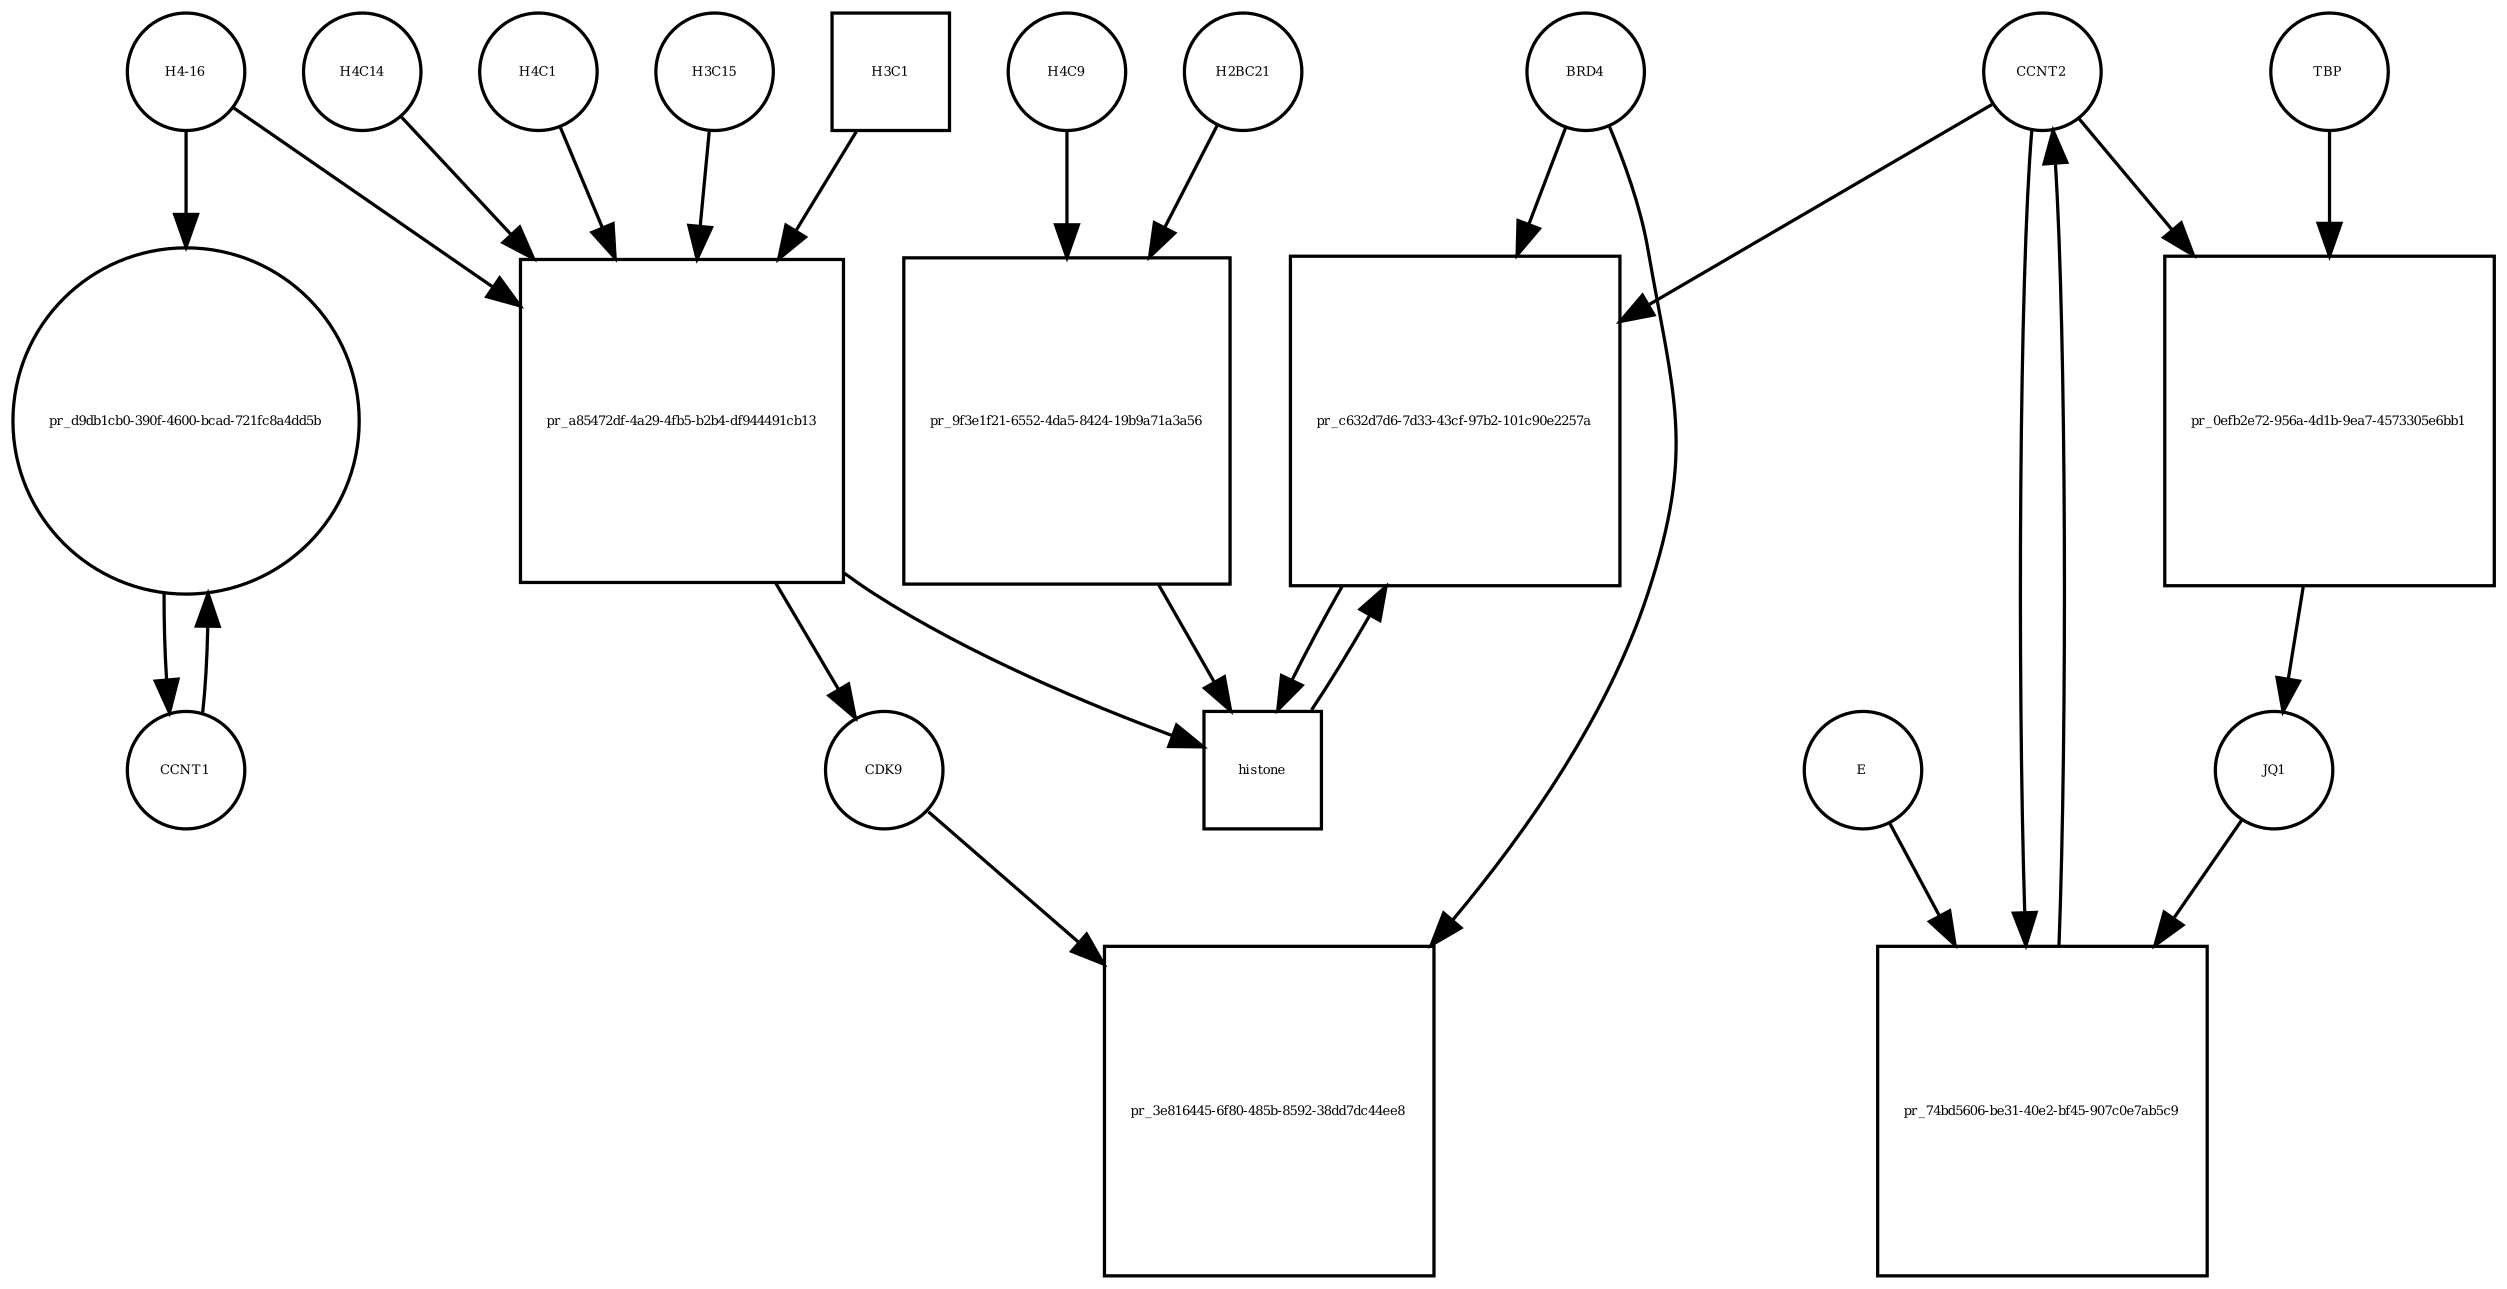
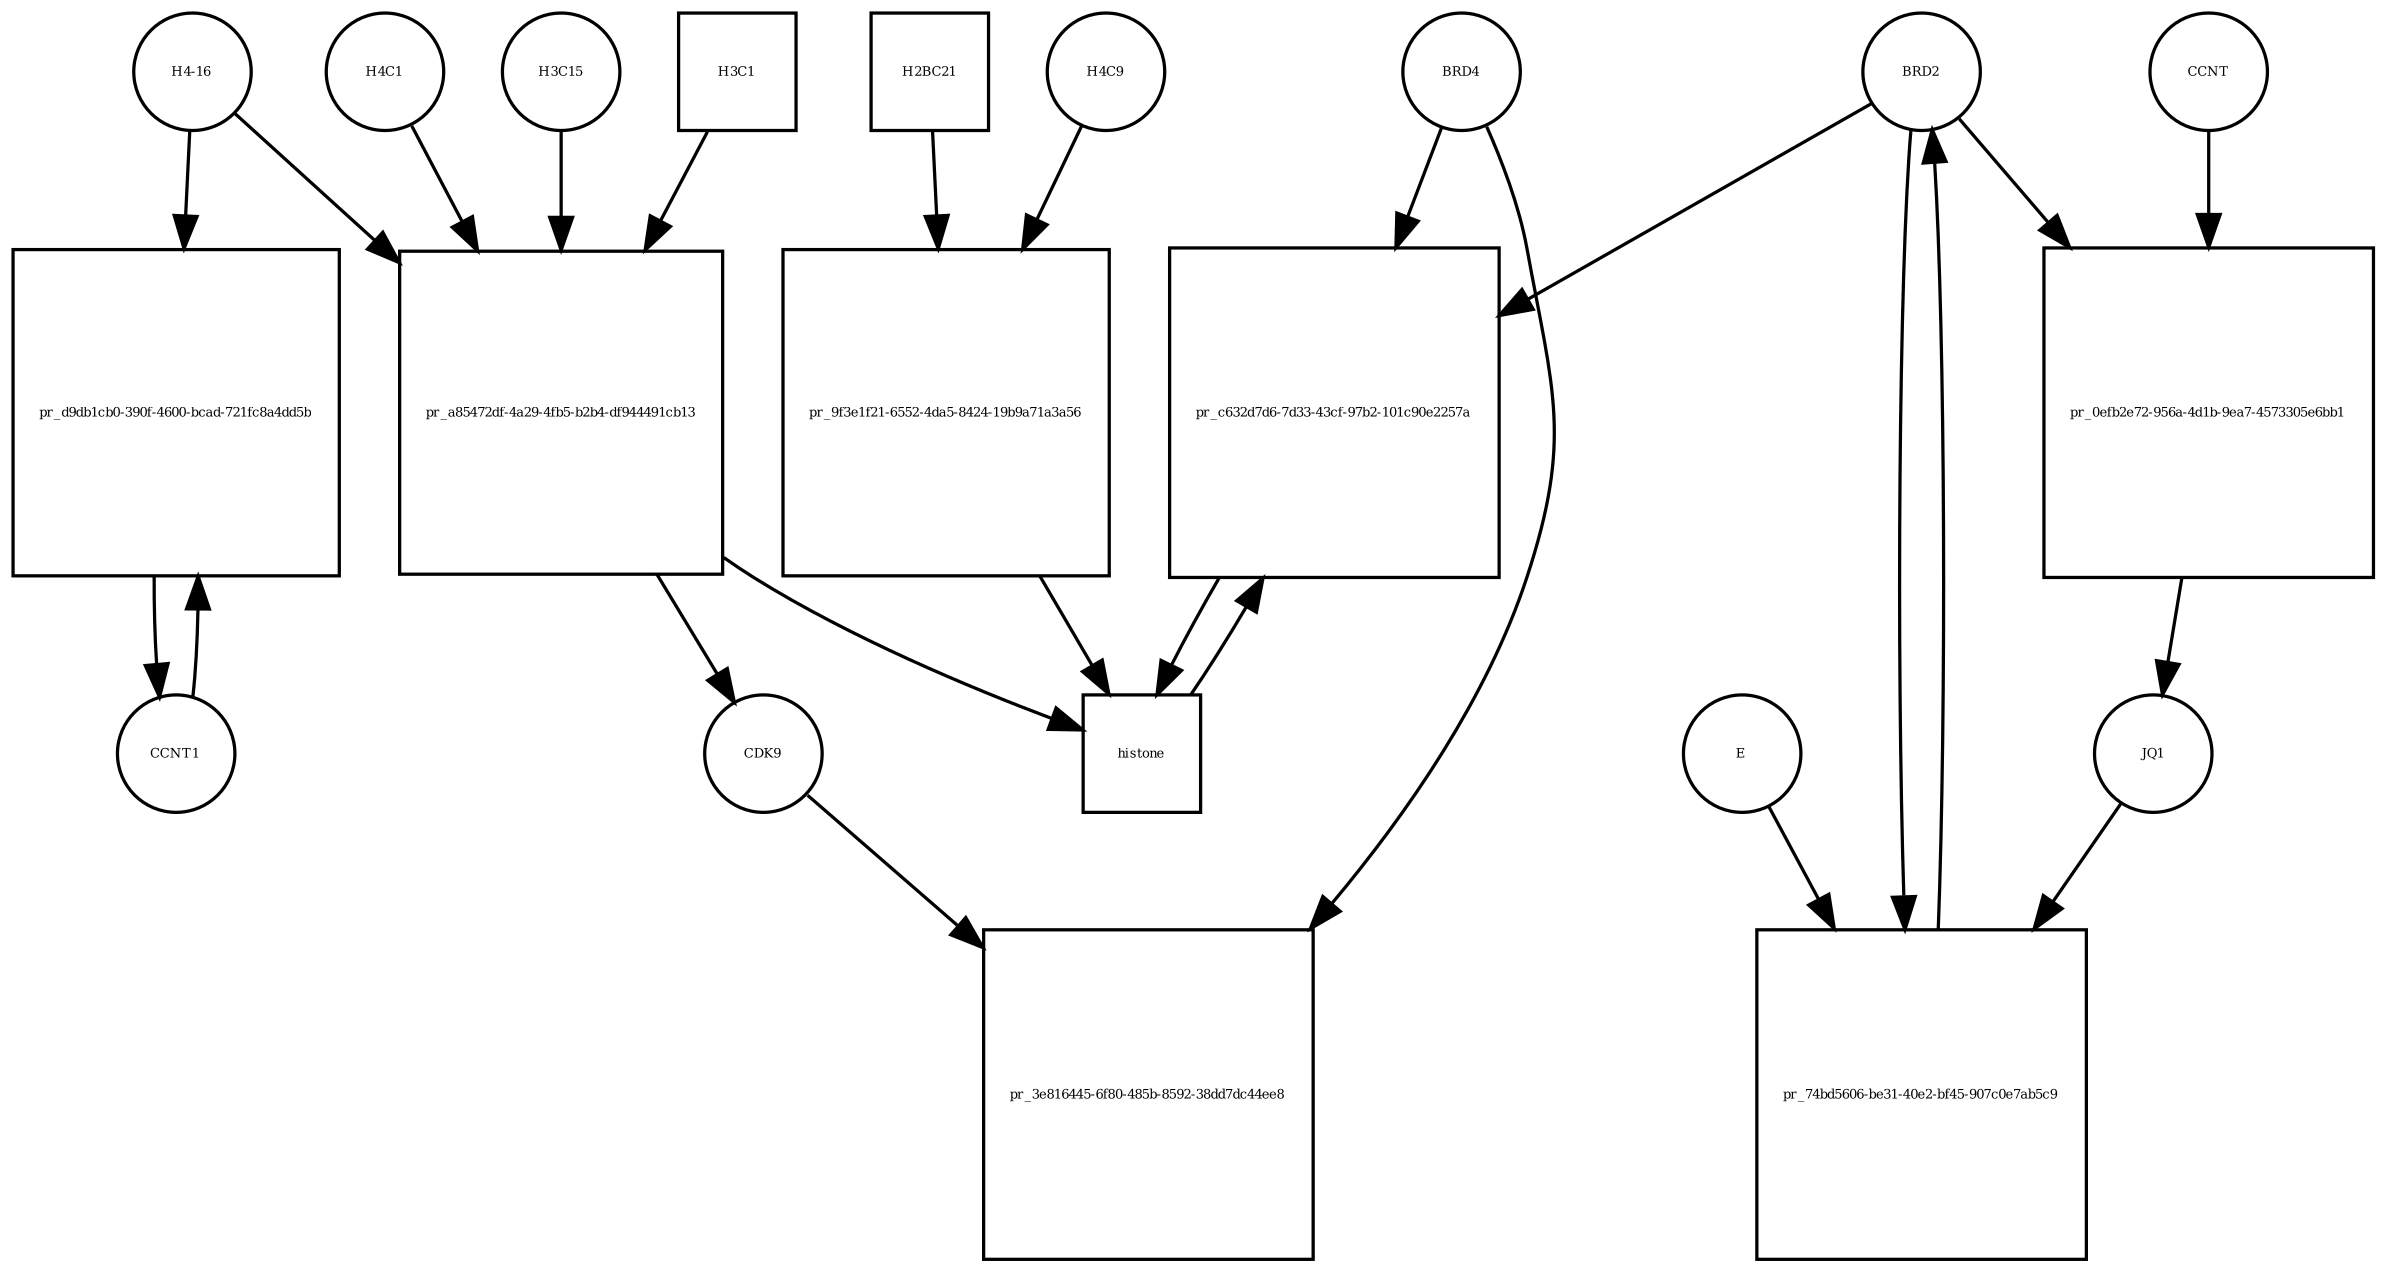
node "H4C14": removed
node "H2BC21": shape circle -> square
node "CCNT2": label "CCNT2" -> "BRD2"
node "TBP": label "TBP" -> "CCNT"
node "pr_d9db1cb0-390f-4600-bcad-721fc8a4dd5b": shape circle -> square
